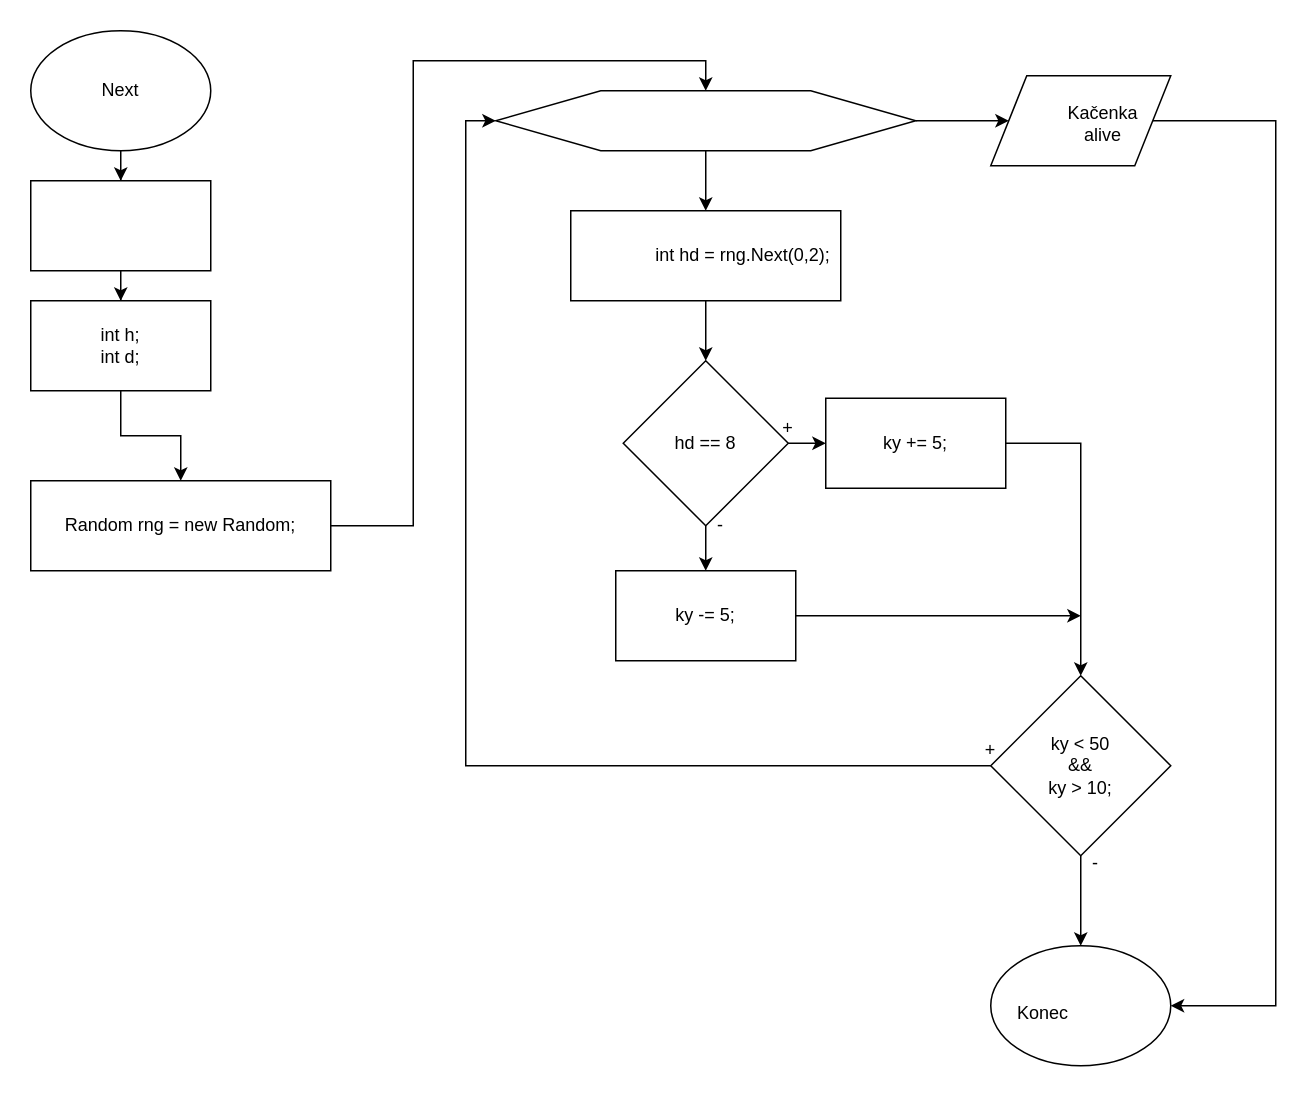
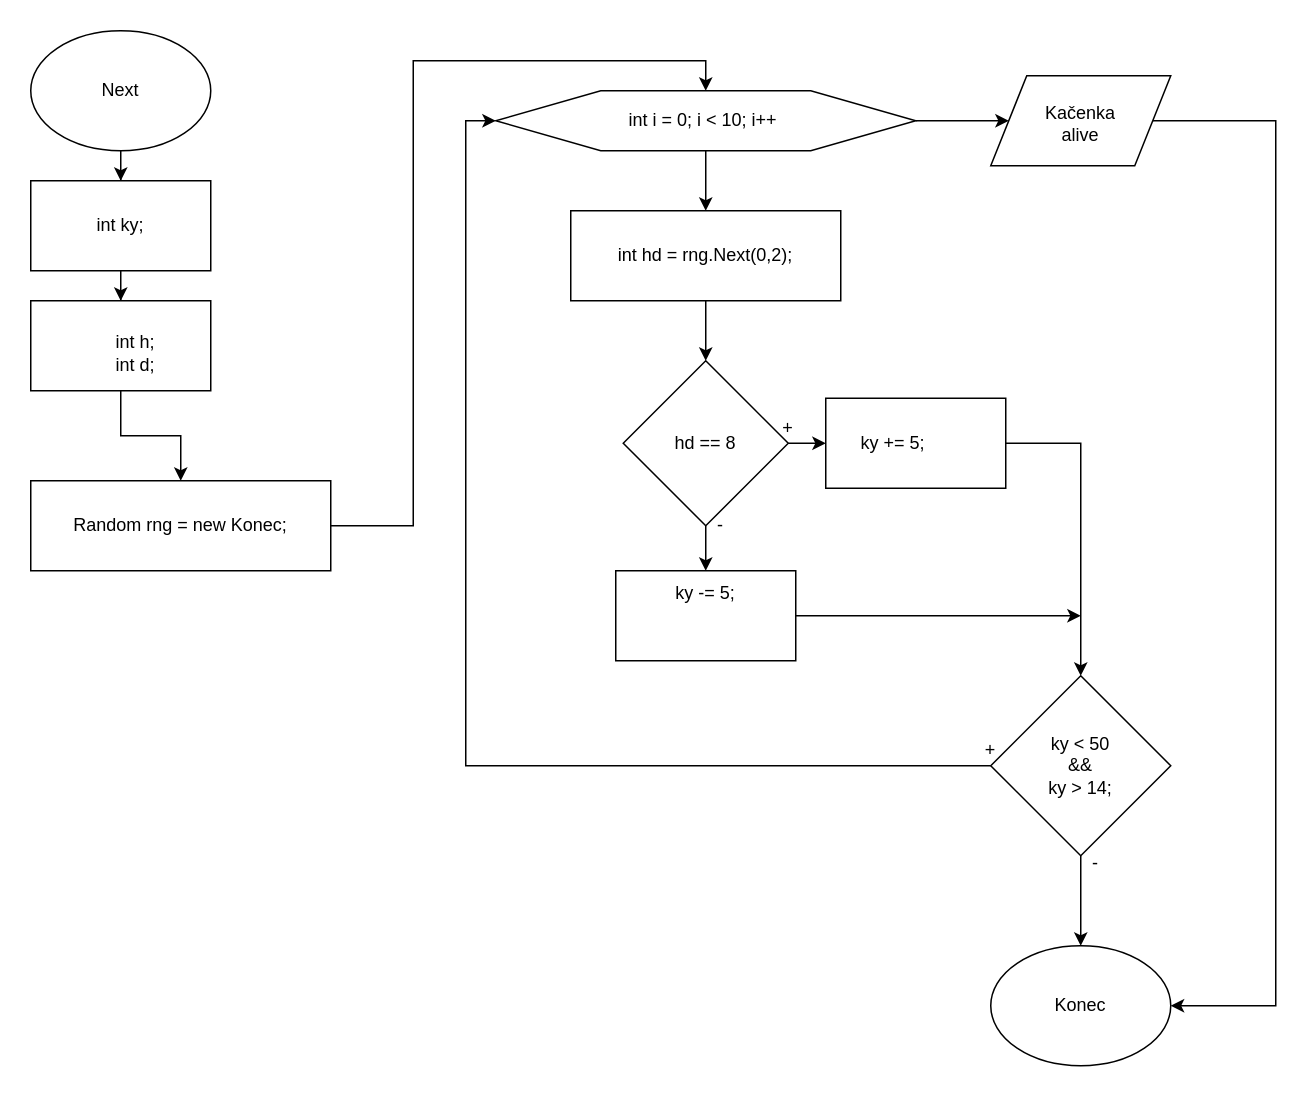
node "int i = 0; i < 10; i++": added
node "Kačenka alive": moved (1103, 123) -> (1081, 123)
node "int ky;": added
node "int hd = rng.Next(0,2);": moved (743, 256) -> (706, 256)
node "int h; int d;": moved (121, 346) -> (136, 353)
node "ky += 5;": moved (916, 443) -> (893, 443)
node "Random rng = new Random;": label "Random rng = new Random;" -> "Random rng = new Konec;"
node "ky -= 5;": moved (706, 616) -> (706, 593)
node "ky < 50 && ky > 10;": label "ky < 50 && ky > 10;" -> "ky < 50 && ky > 14;"
node "Konec": moved (1043, 1013) -> (1081, 1006)
